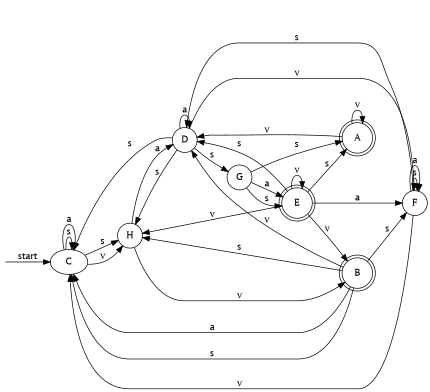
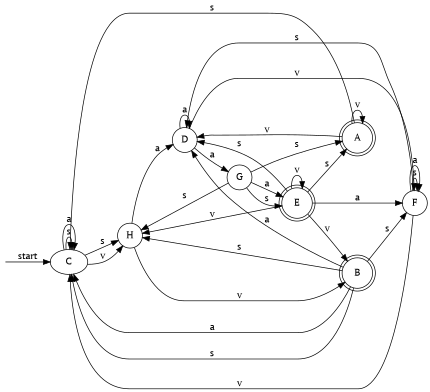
edge "D" -> "G": label "s" -> "a"
edge "D" -> "C": now "A" -> "C"
edge "D" -> "H": now "G" -> "H"
edge "B" -> "D": label "v" -> "a"
